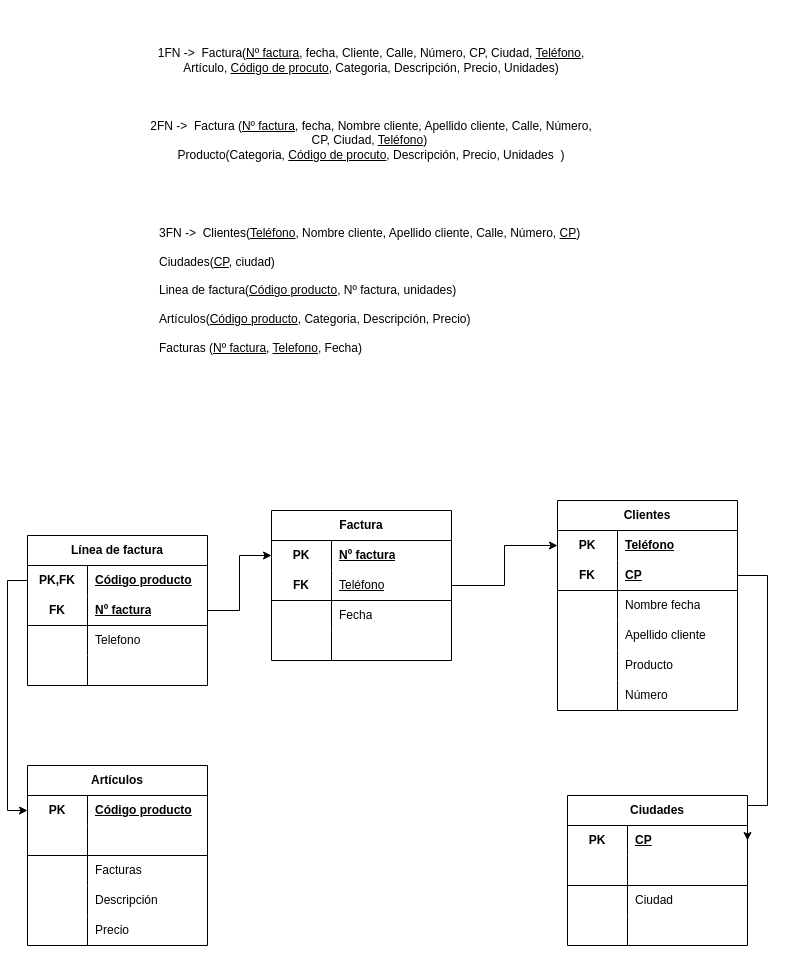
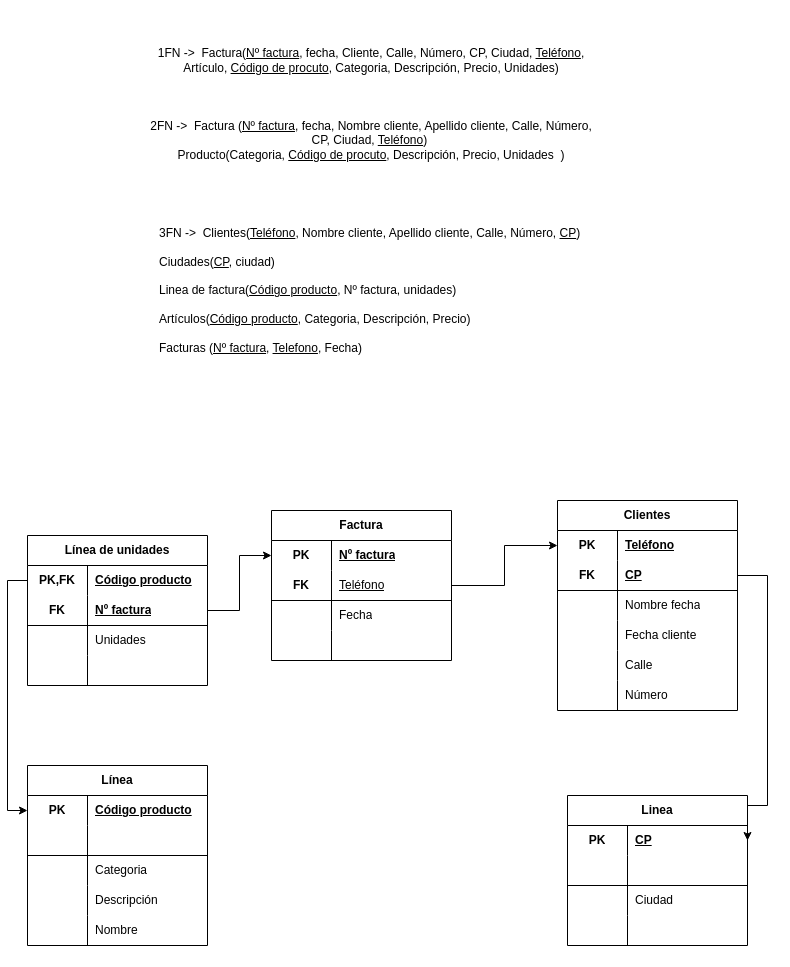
node "Línea de factura": label "Línea de factura" -> "Línea de unidades"
node "Apellido cliente": label "Apellido cliente" -> "Fecha cliente"
node "Telefono": label "Telefono" -> "Unidades"
node "Producto": label "Producto" -> "Calle"
node "Artículos": label "Artículos" -> "Línea"
node "Ciudades": label "Ciudades" -> "Linea"
node "Facturas": label "Facturas" -> "Categoria"
node "Precio": label "Precio" -> "Nombre"
